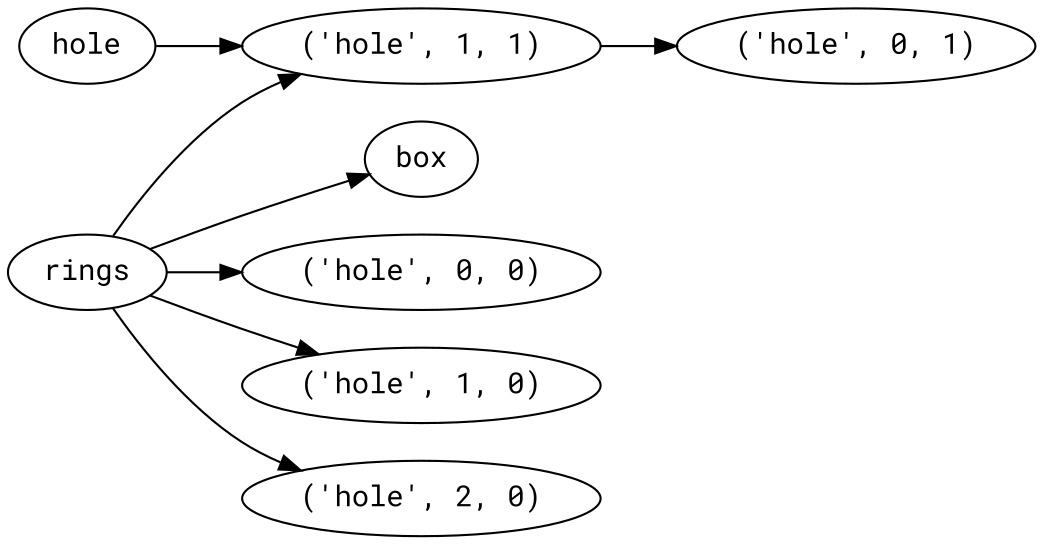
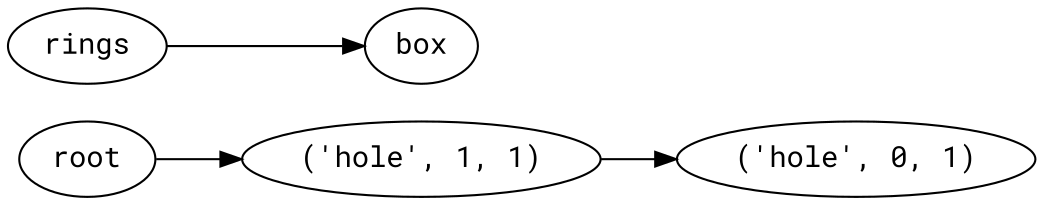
node "hole": label "hole" -> "root"
edge "rings" -> "('hole', 1, 1)": removed
node "('hole', 0, 0)": removed
node "('hole', 1, 0)": removed
node "('hole', 2, 0)": removed
